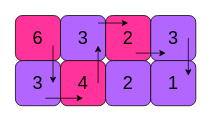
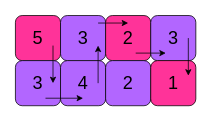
node "6": label "6" -> "5"
node "4": fillcolor #ff3399 -> #b266ff
node "1": fillcolor #b266ff -> #ff3399
